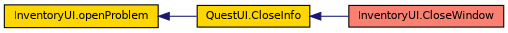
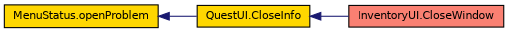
node "InventoryUI.openProblem": label "InventoryUI.openProblem" -> "MenuStatus.openProblem"
